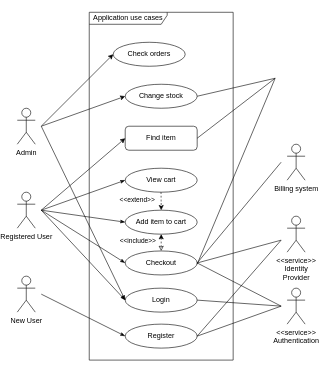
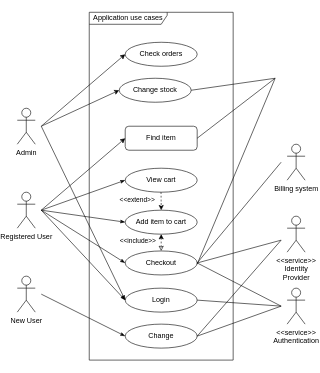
node "Check orders": moved (149, 54) -> (161, 54)
node "Change stock": moved (161, 96) -> (155, 90)
node "Register": label "Register" -> "Change"
